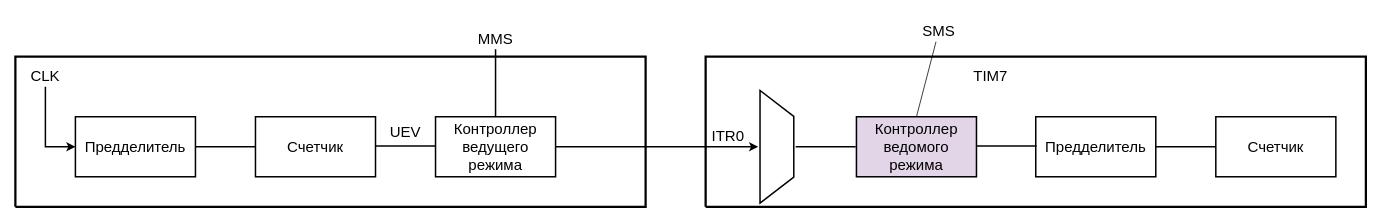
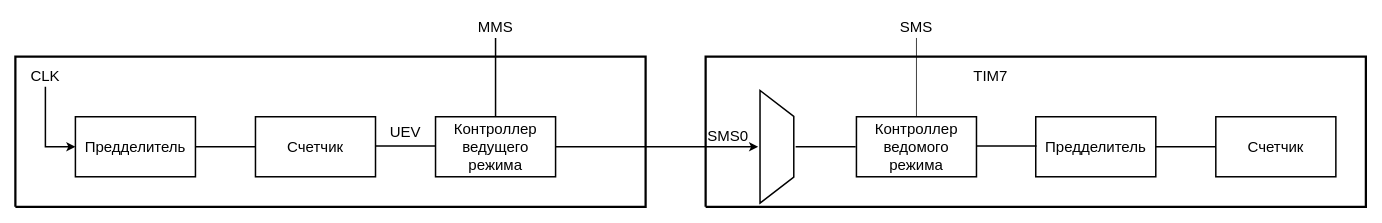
node "SMS": moved (939, 30) -> (916, 27)
node "MMS": moved (495, 38) -> (495, 27)
node "ITR0": label "ITR0" -> "SMS0"
node "Контроллер ведомого режима": fillcolor #e1d5e7 -> #ffffff
